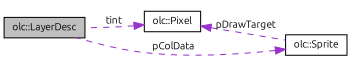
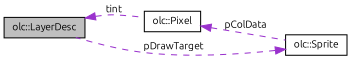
edge "olc::Sprite" -> "olc::Pixel": label " pDrawTarget" -> " pColData"
edge "olc::LayerDesc" -> "olc::Pixel": reversed
edge "olc::LayerDesc" -> "olc::Sprite": label " pColData" -> " pDrawTarget"
